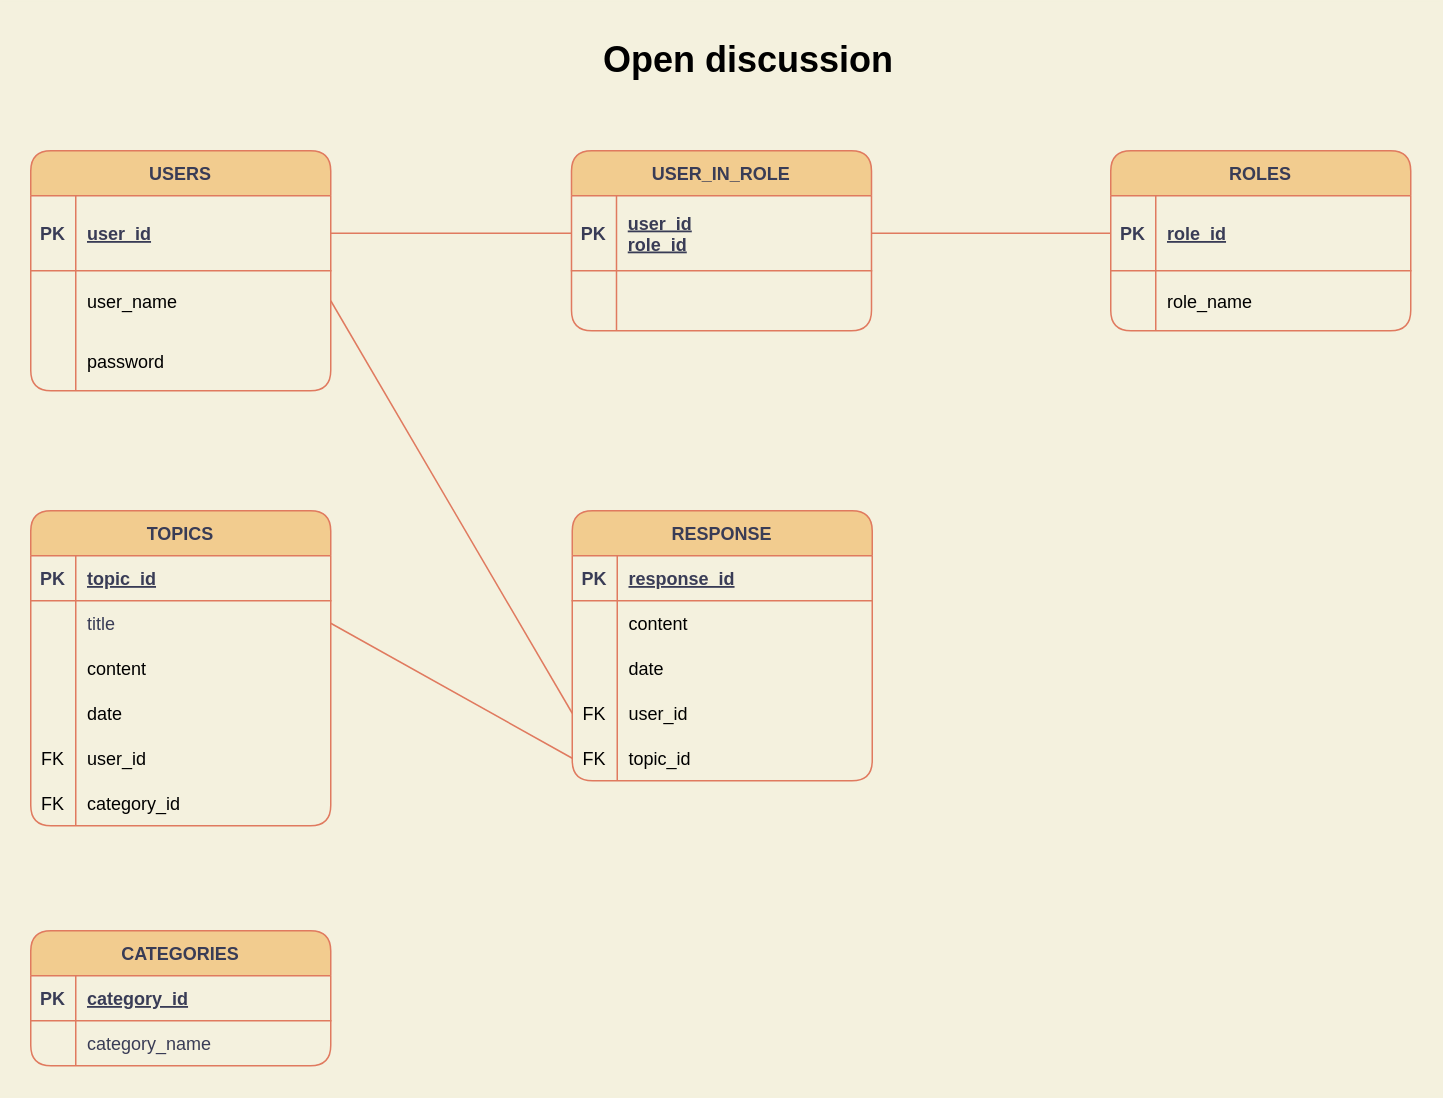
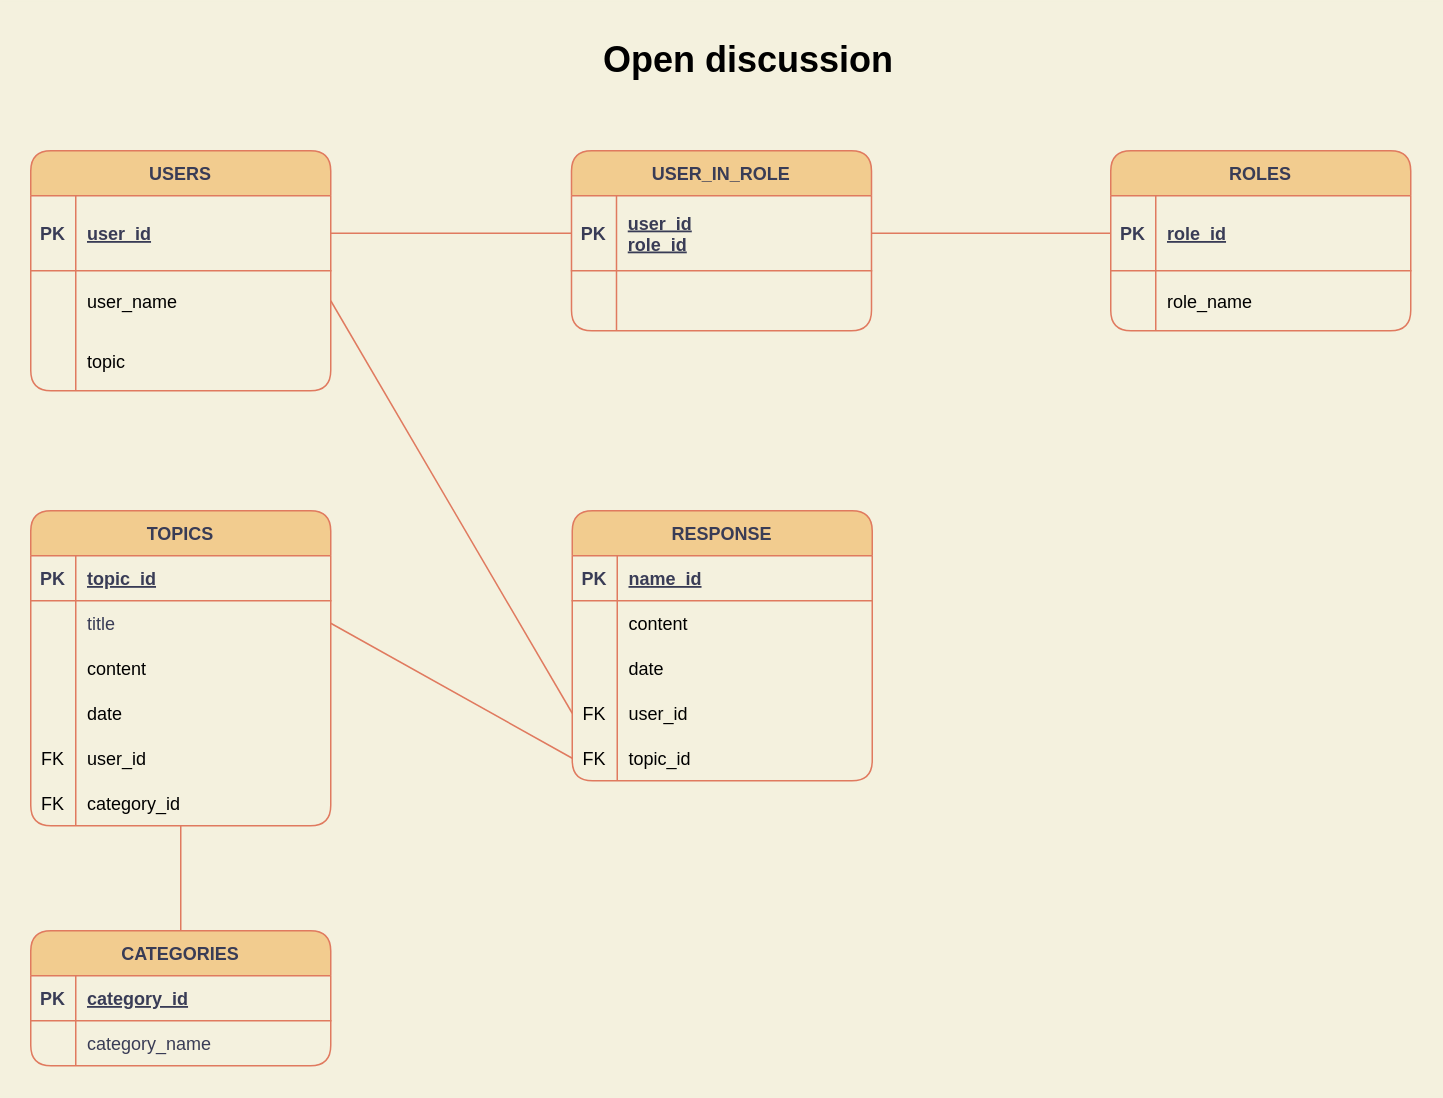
node "password": label "password" -> "topic"
node "response_id": label "response_id" -> "name_id"
edge "TOPICS" -- "CATEGORIES": added
